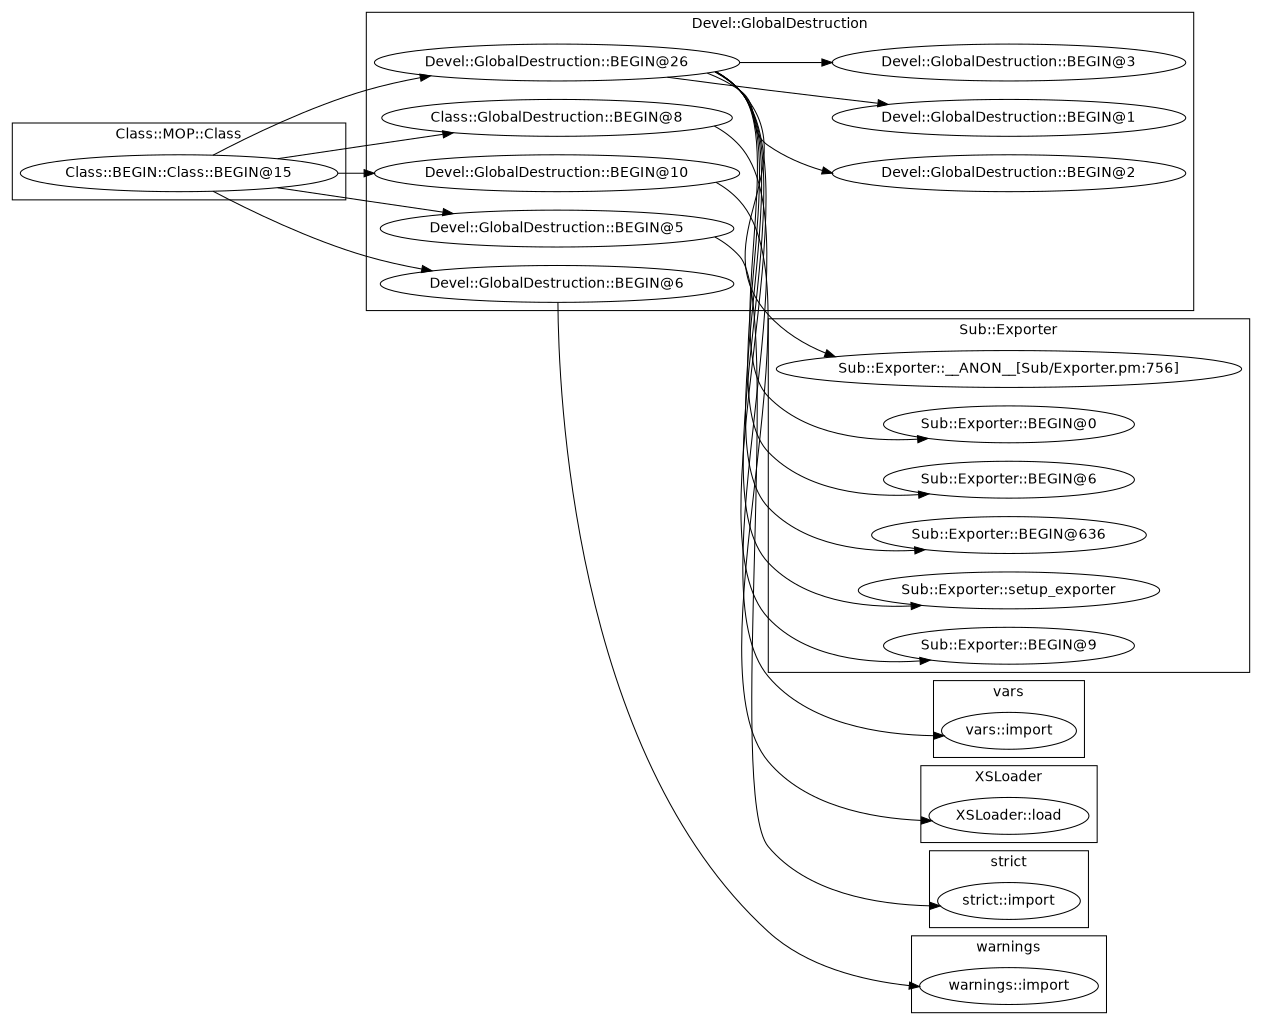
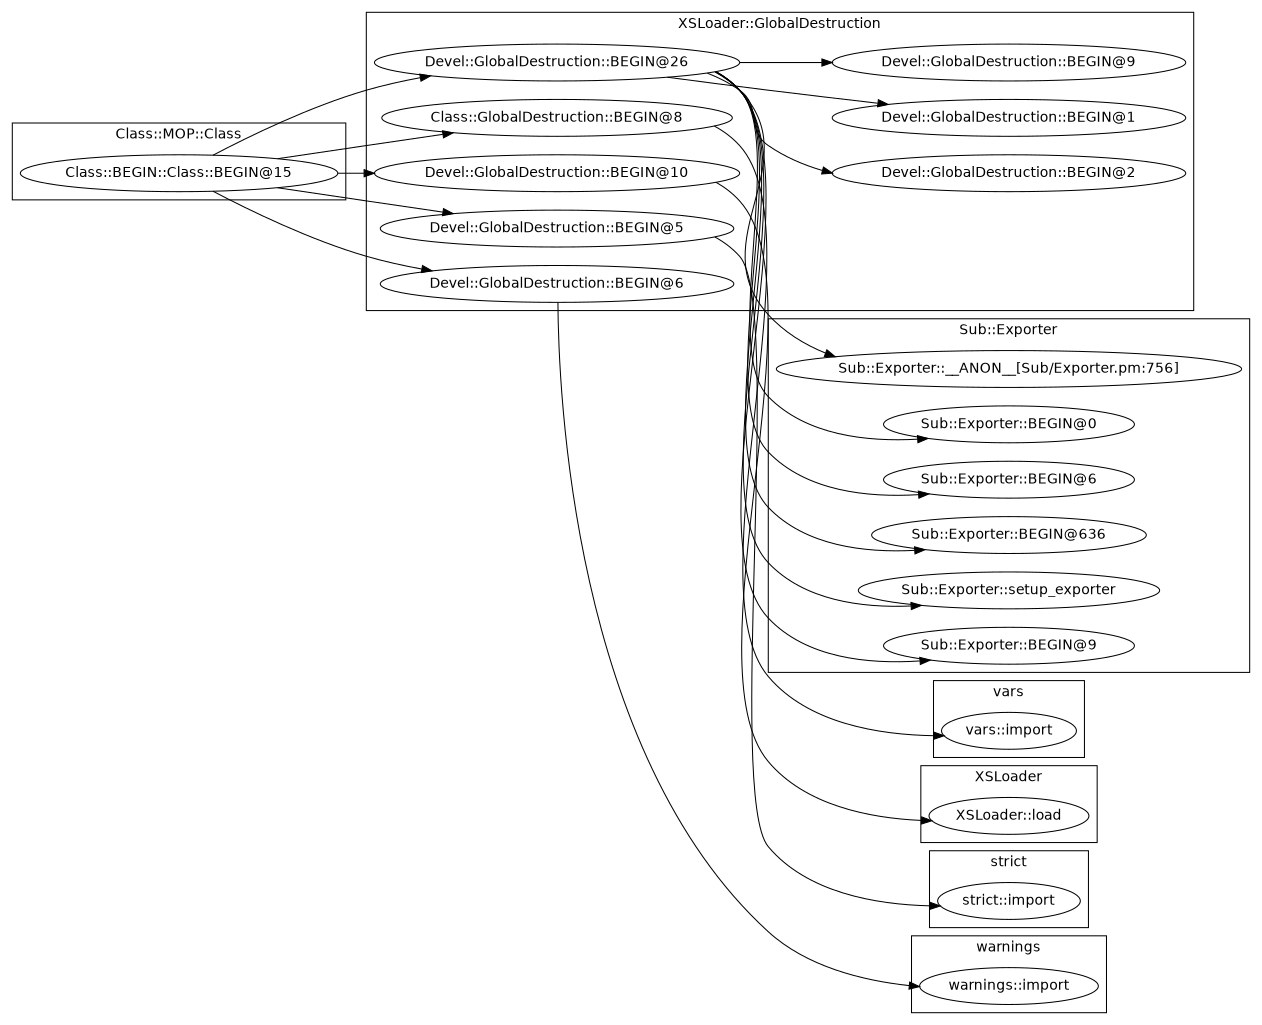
cluster "Devel::GlobalDestruction": label "Devel::GlobalDestruction" -> "XSLoader::GlobalDestruction"
node "Devel::GlobalDestruction::BEGIN@3": label "Devel::GlobalDestruction::BEGIN@3" -> "Devel::GlobalDestruction::BEGIN@9"
